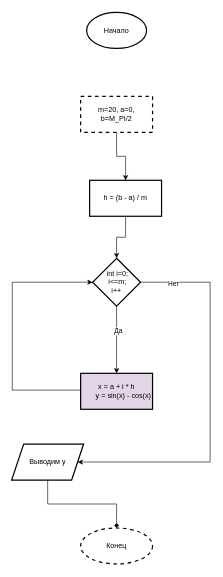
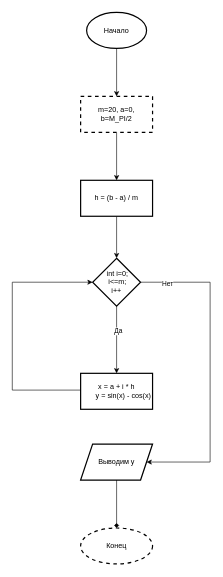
edge "Начало" -> "m=20, a=0, b=M_PI/2": added
node "h = (b - a) / m": moved (126, 198) -> (117, 198)
node "x = a + i * h y = sin(x) - cos(x)": fillcolor #e1d5e7 -> #ffffff
node "Выводим у": moved (48, 462) -> (117, 462)
